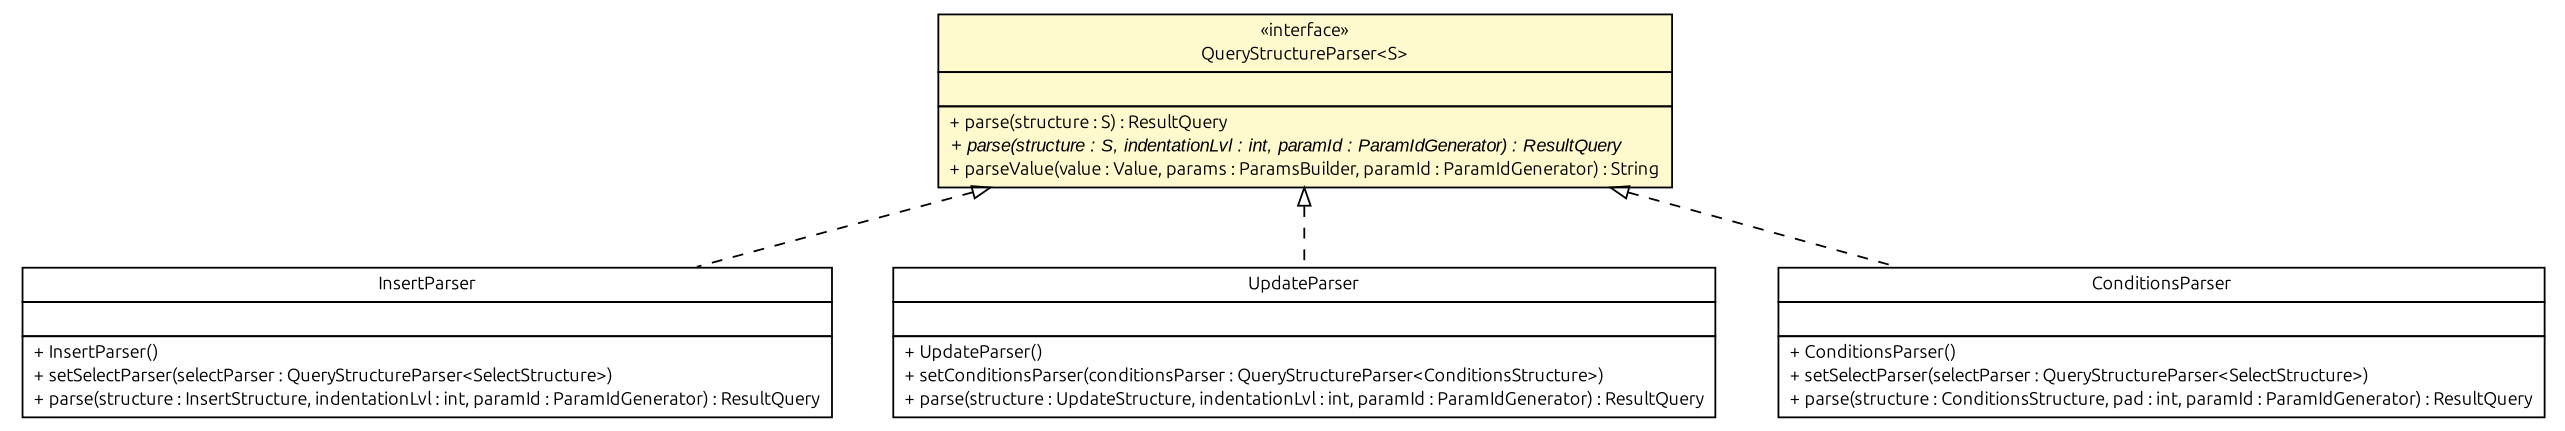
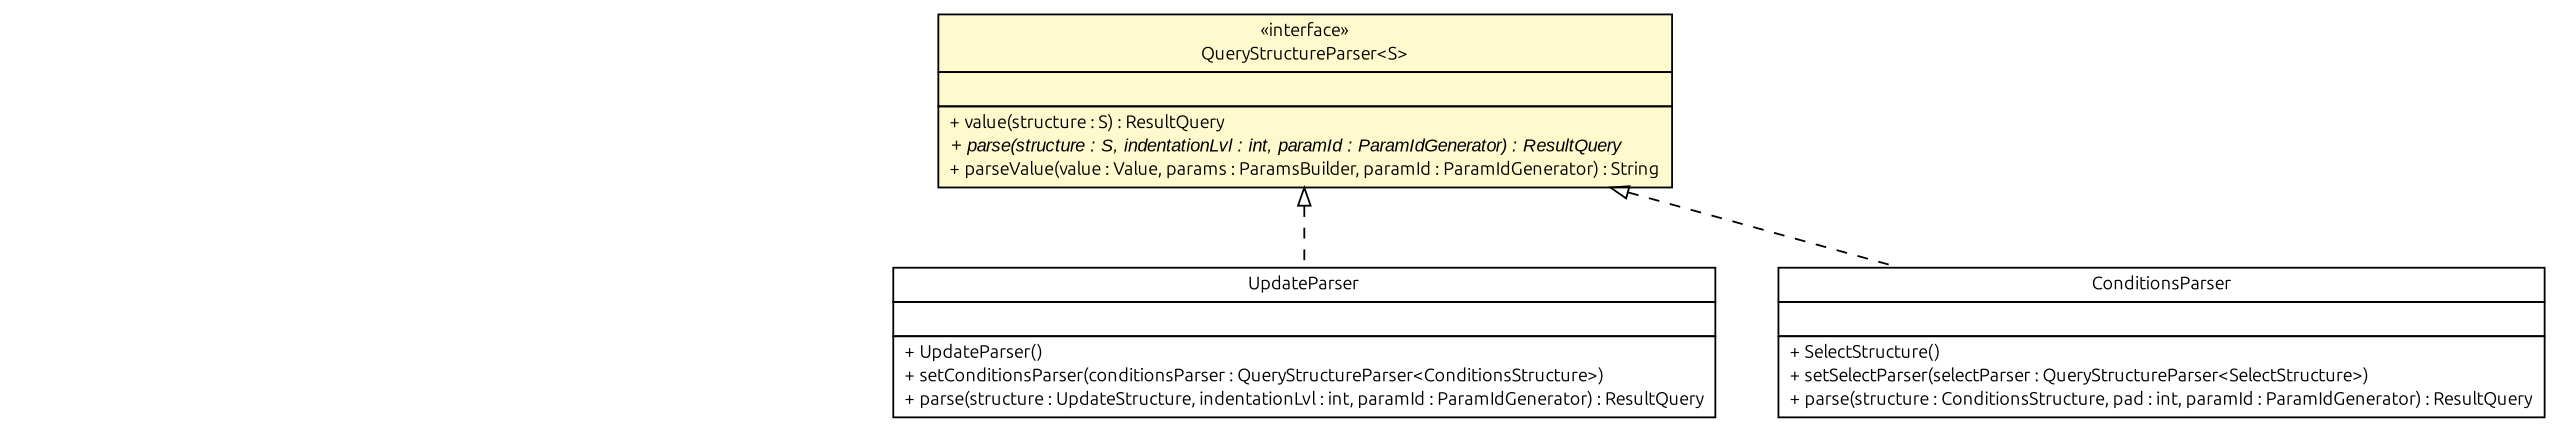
node "QueryStructureParser<S>": text "+ parse(structure : S) : ResultQuery" -> "+ value(structure : S) : ResultQuery"
node "InsertParser": removed
node "ConditionsParser": text "+ ConditionsParser()" -> "+ SelectStructure()"
